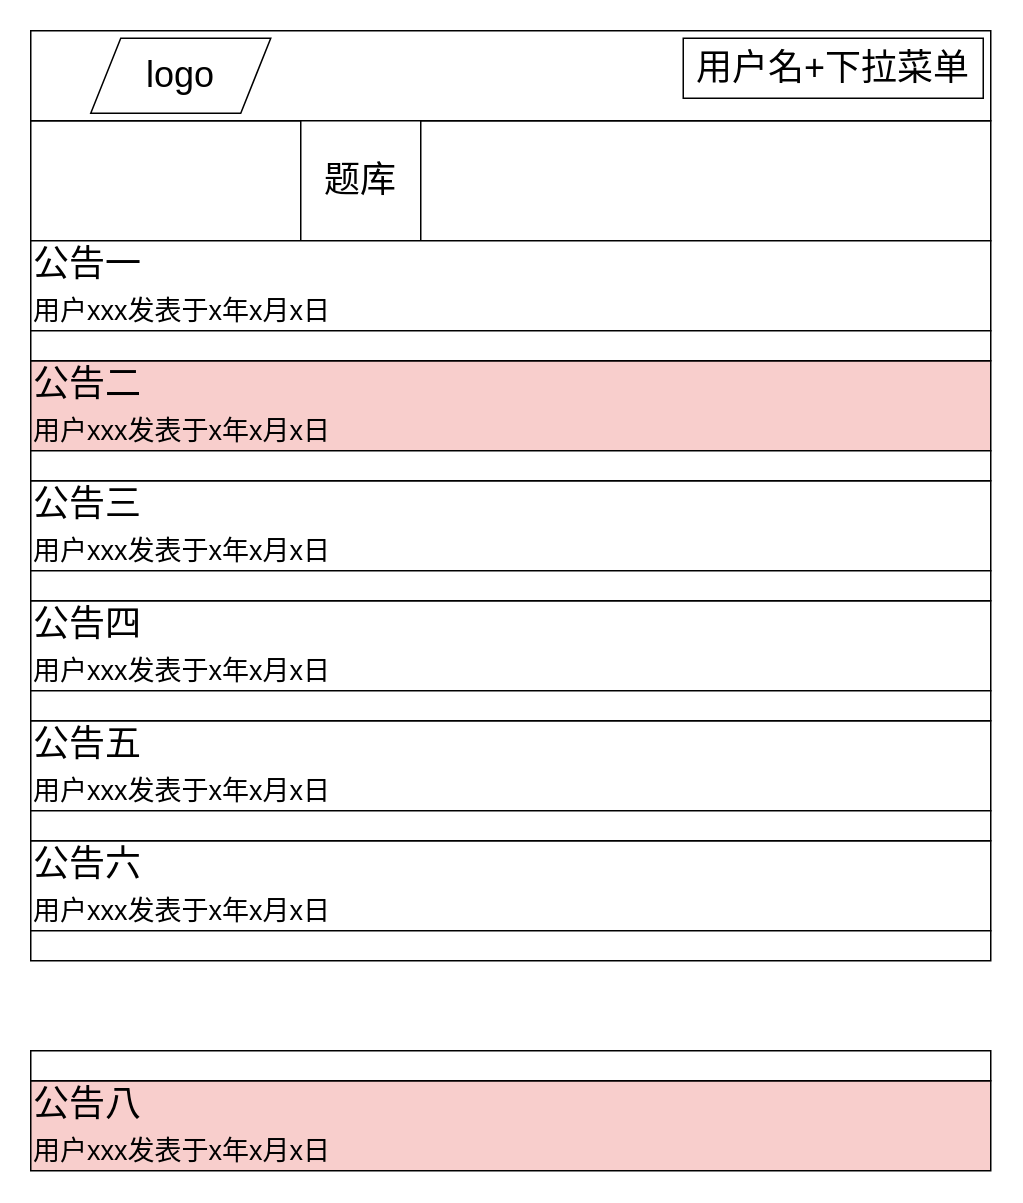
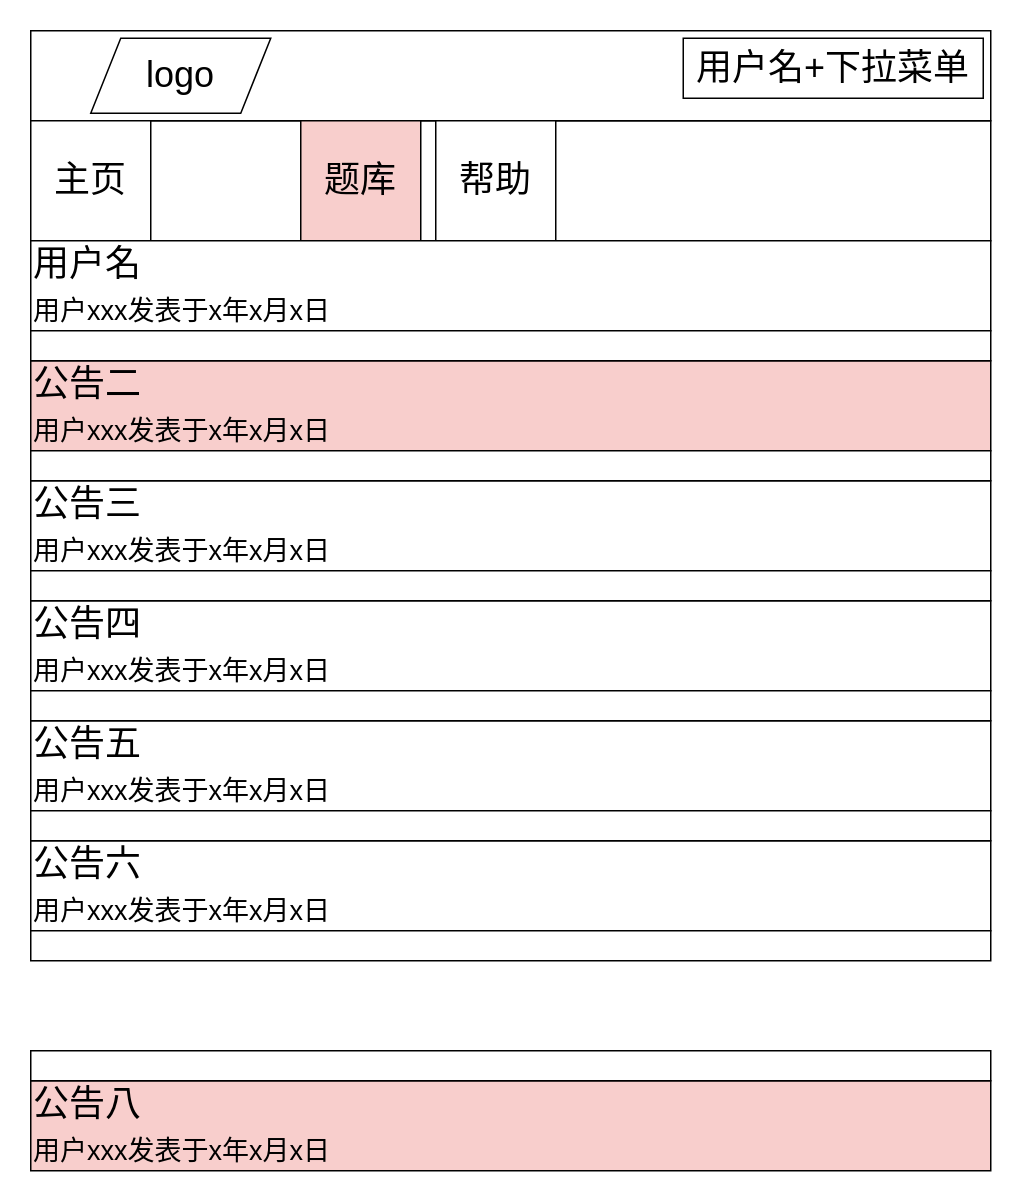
node "主页": added
node "题库": fillcolor #ffffff -> #f8cecc
node "帮助": added
node "公告一 用户xxx发表于x年x月x日": label "公告一 用户xxx发表于x年x月x日" -> "用户名 用户xxx发表于x年x月x日"
